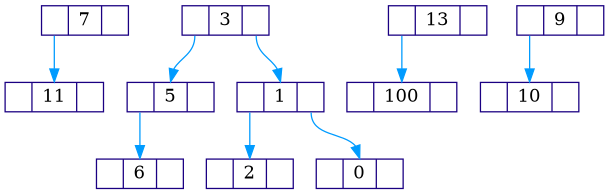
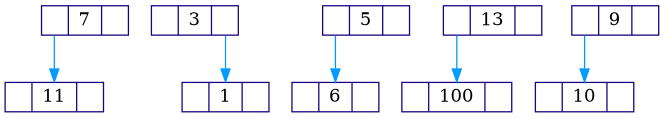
edge "3" -> "5": removed
node "2": removed
node "0": removed
